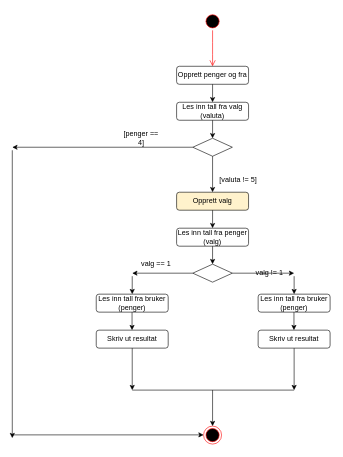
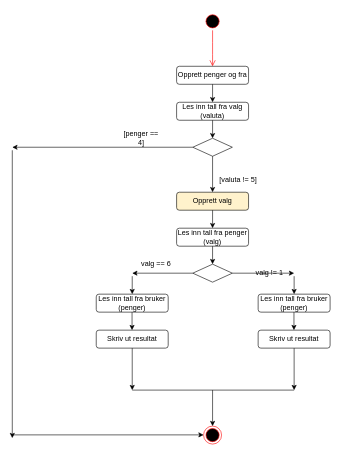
node "valg == 1": label "valg == 1" -> "valg == 6"
